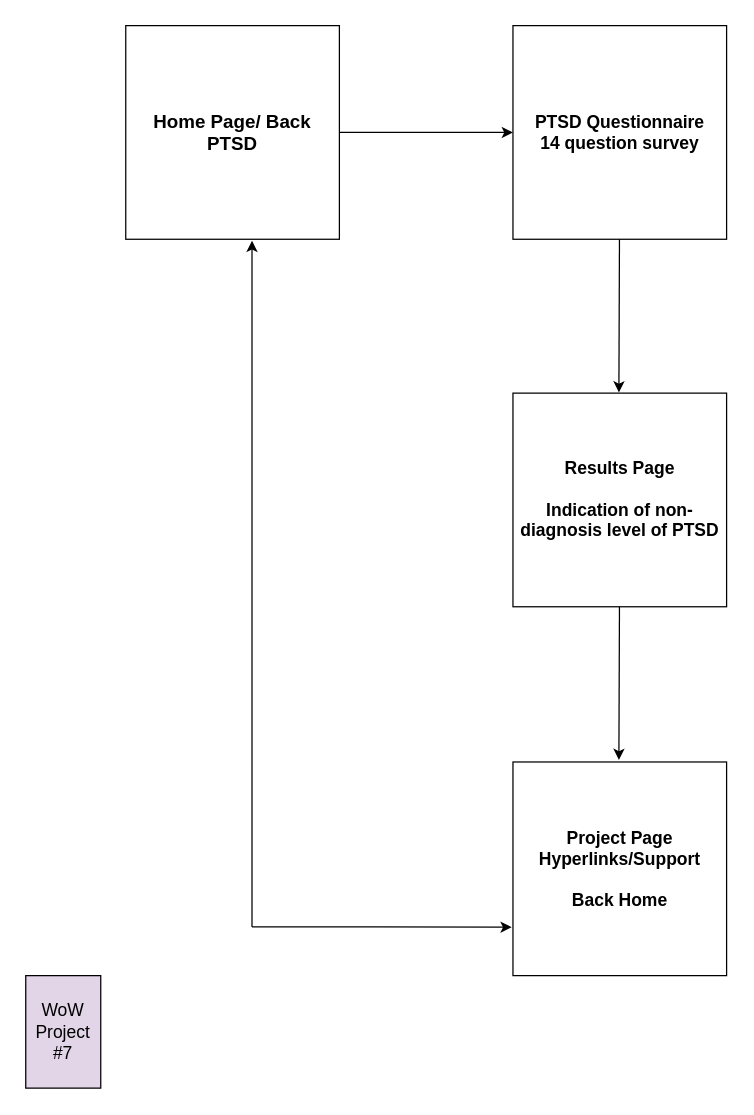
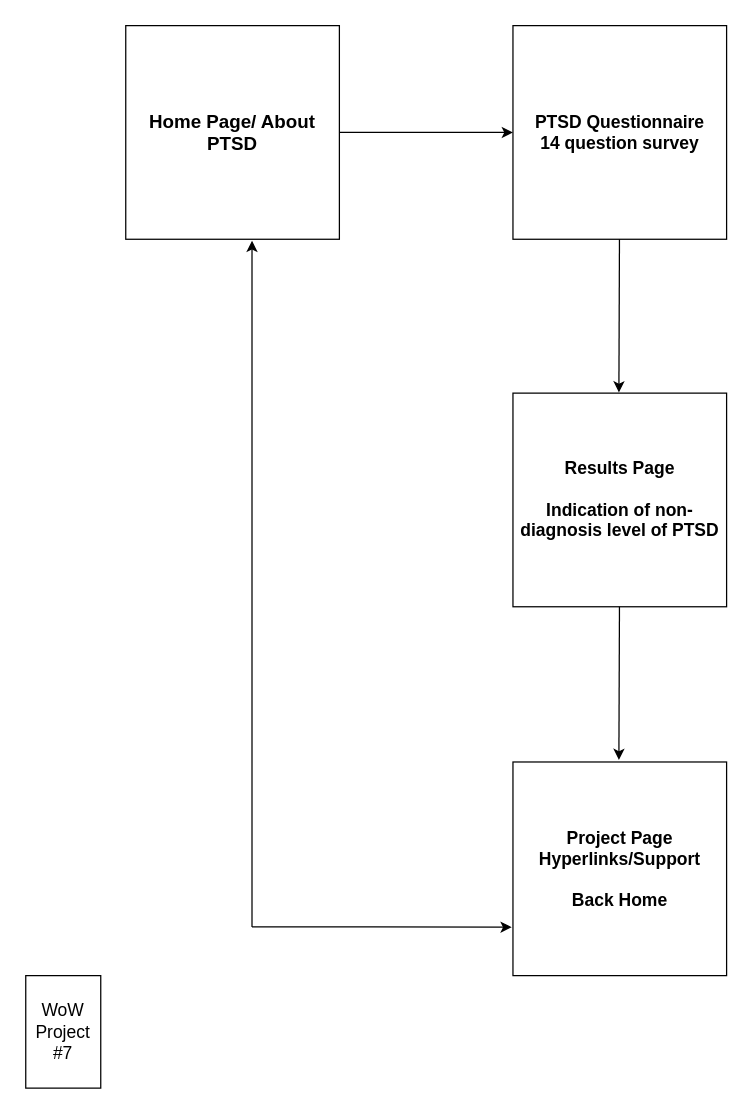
node "Home Page/ Back PTSD": label "Home Page/ Back PTSD" -> "Home Page/ About PTSD"
node "WoW Project #7": fillcolor #e1d5e7 -> #ffffff
